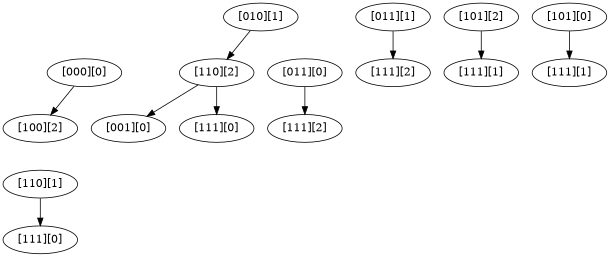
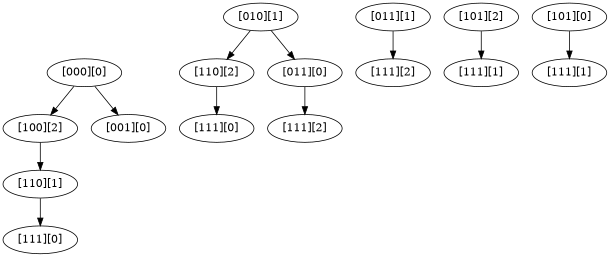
edge "[010][1]" -> "[011][0]": added
edge "[110][2]" -> "[001][0]": now "[000][0]" -> "[001][0]"
edge "[100][2]" -> "[110][1]": added
